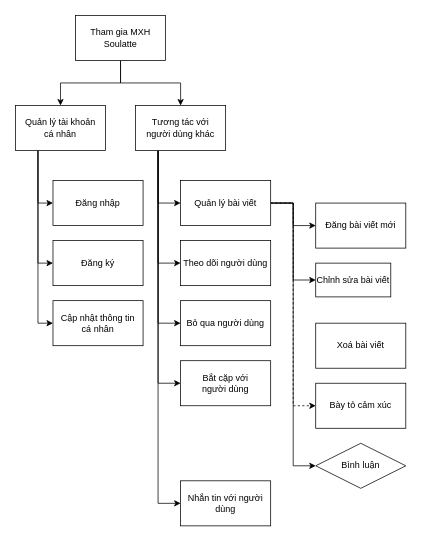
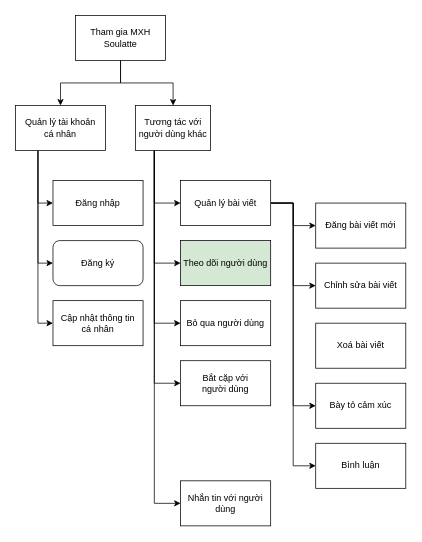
node "Tương tác với người dùng khác": size 90x45 -> 75x45
node "Đăng ký": shape rectangle -> rounded rectangle
node "Theo dõi người dùng": fillcolor #ffffff -> #d5e8d4
node "Chỉnh sửa bài viết": size 75x34 -> 90x45
edge "Quản lý bài viết" -> "Bày tỏ cảm xúc": style dashed -> solid
node "Bình luận": shape diamond -> rectangle
